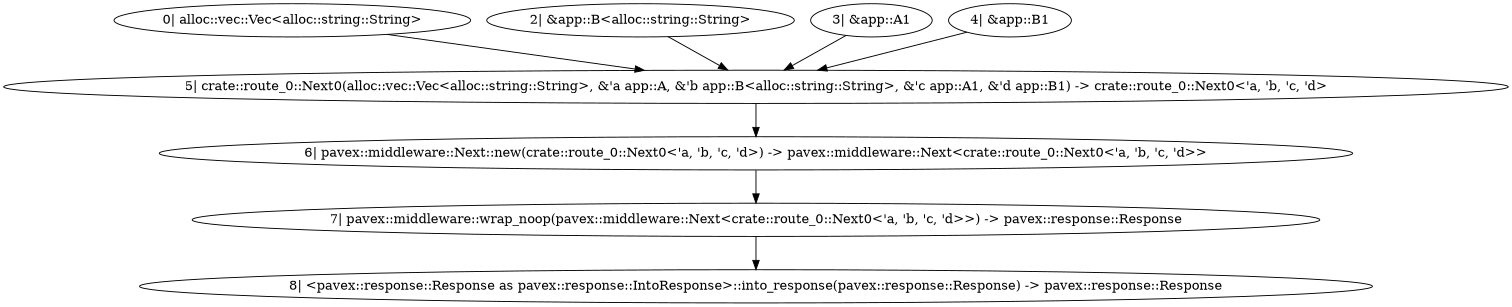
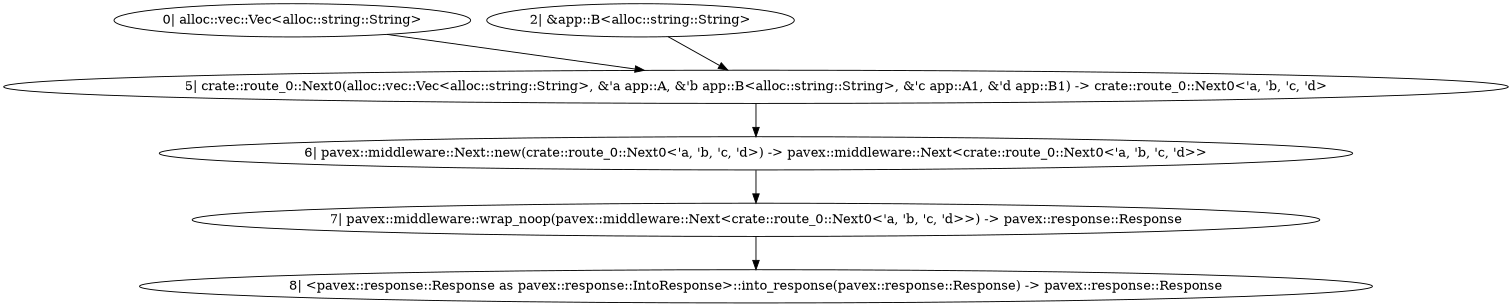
node "3| &app::A1": removed
node "4| &app::B1": removed
